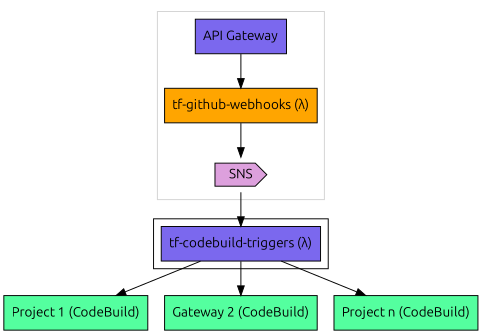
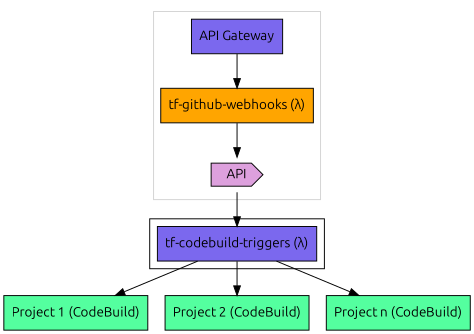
node "SNS": label "SNS" -> "API"
node "Gateway 2 (CodeBuild)": label "Gateway 2 (CodeBuild)" -> "Project 2 (CodeBuild)"
